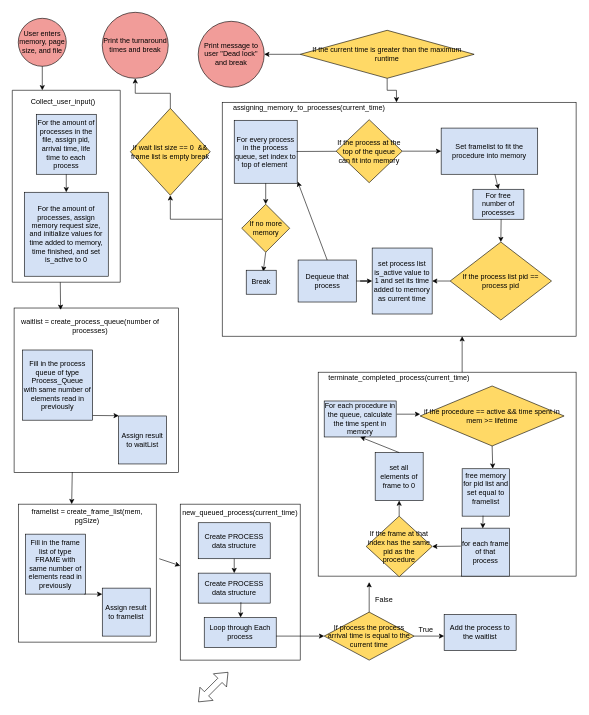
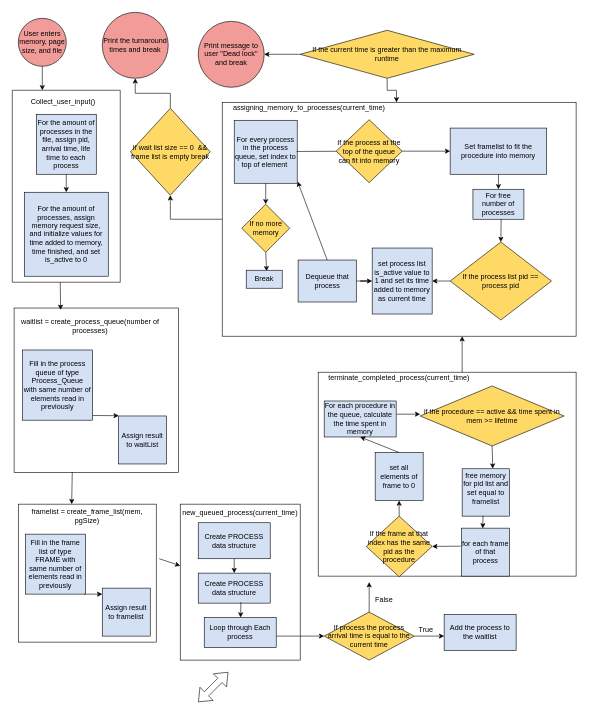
node "Set framelist to fit the procedure into memory": moved (490, 151) -> (499, 151)
node "Break": size 30x24 -> 36x18
